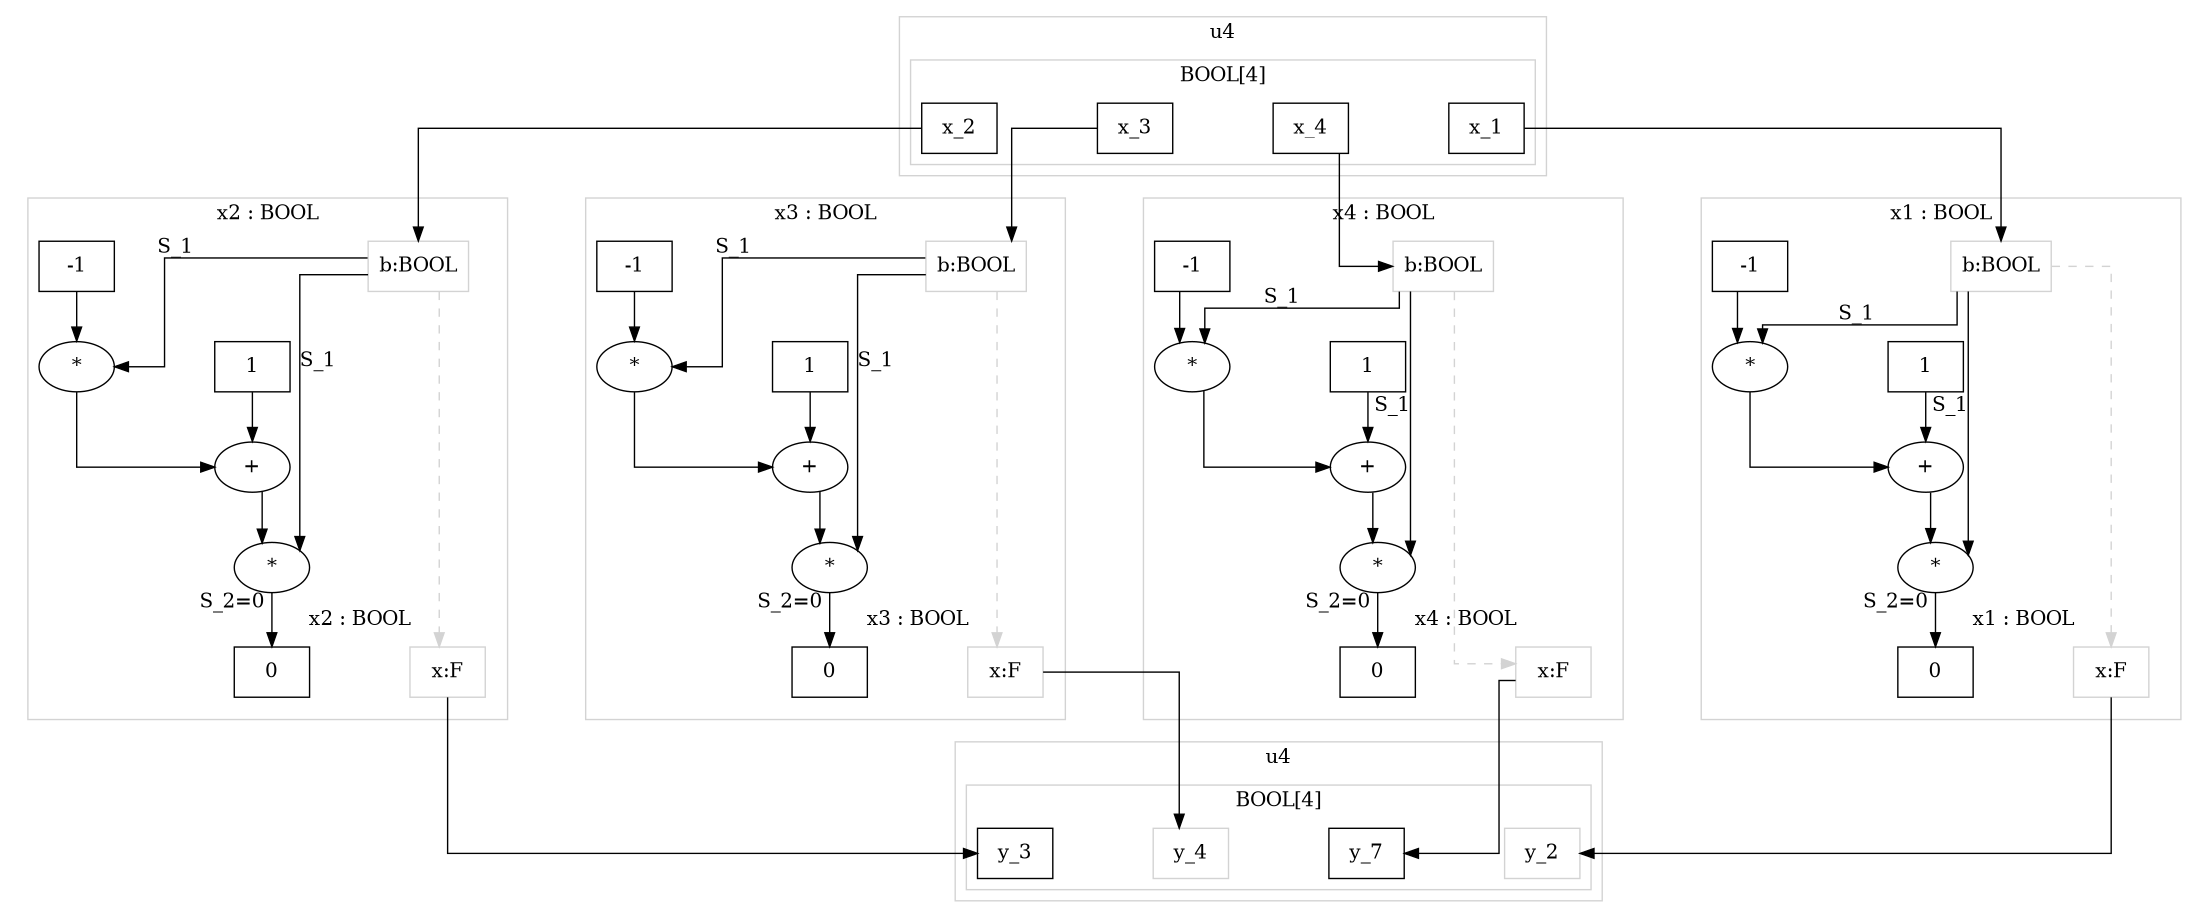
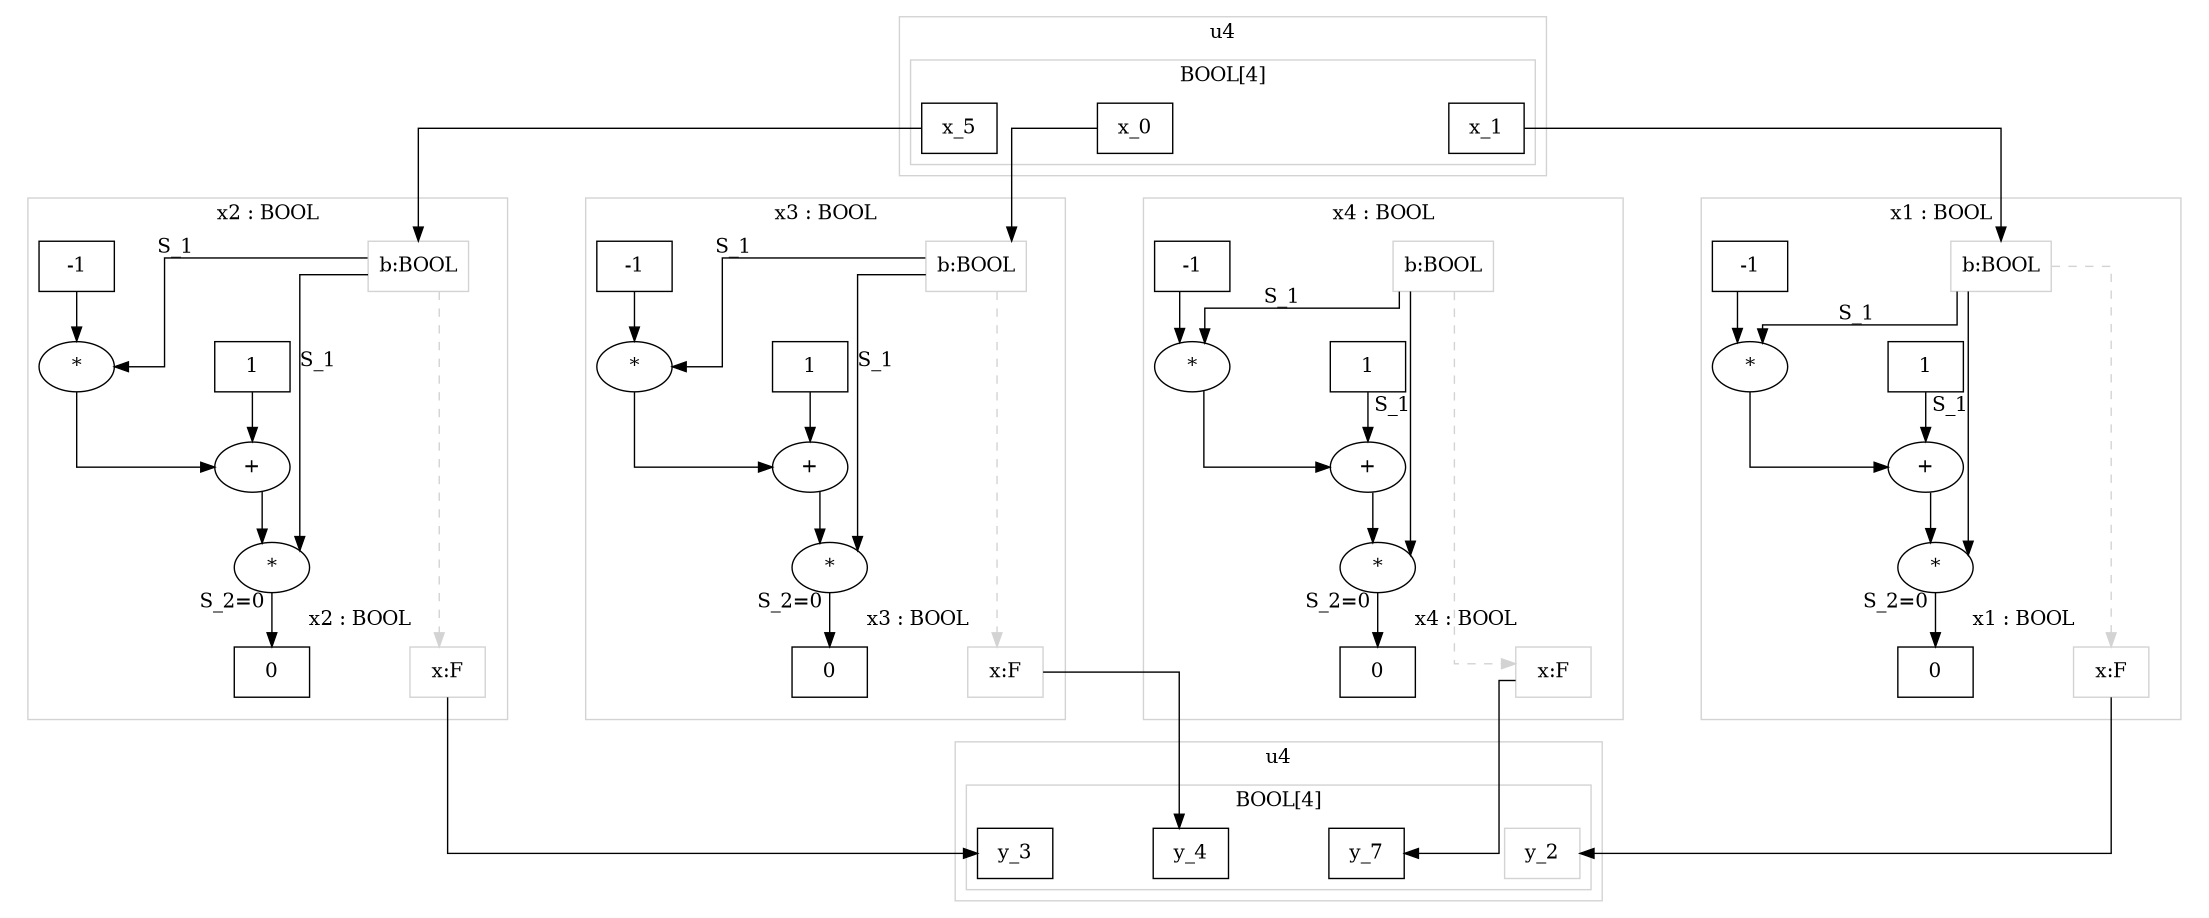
node "x_2": label "x_2" -> "x_5"
node "x_3": label "x_3" -> "x_0"
node "x_4": removed
node "y_4": color lightgray -> black
